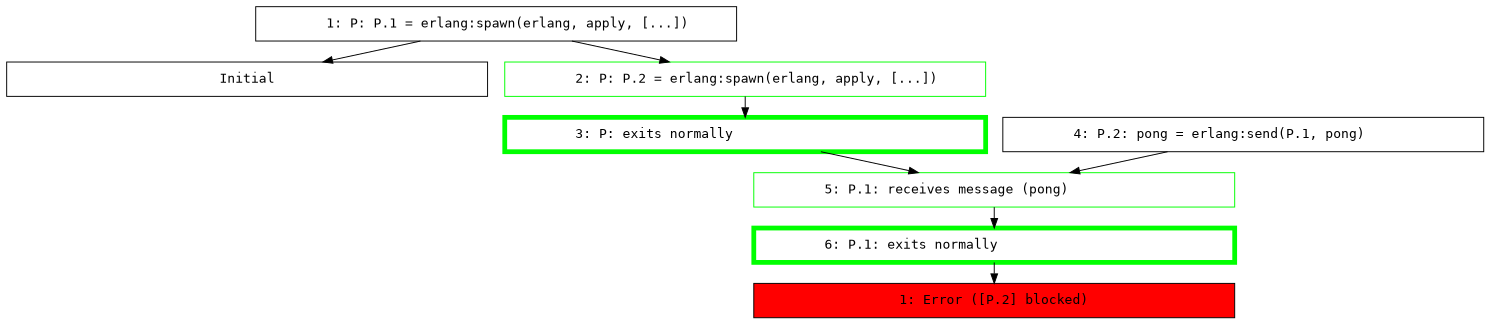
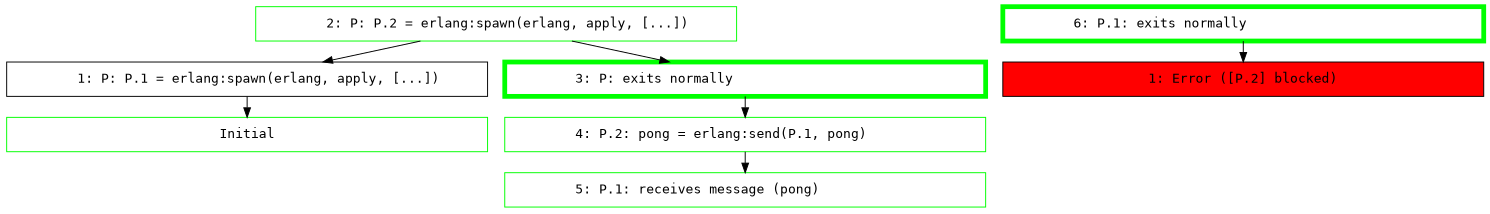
edge "1: P: P.1 = erlang:spawn(erlang, apply, [...])" -> "2: P: P.2 = erlang:spawn(erlang, apply, [...])": reversed
node "Initial": color black -> lime
node "4: P.2: pong = erlang:send(P.1, pong)": color black -> lime
edge "3: P: exits normally" -> "5: P.1: receives message (pong)": now "3: P: exits normally" -> "4: P.2: pong = erlang:send(P.1, pong)"
edge "5: P.1: receives message (pong)" -> "6: P.1: exits normally": removed
